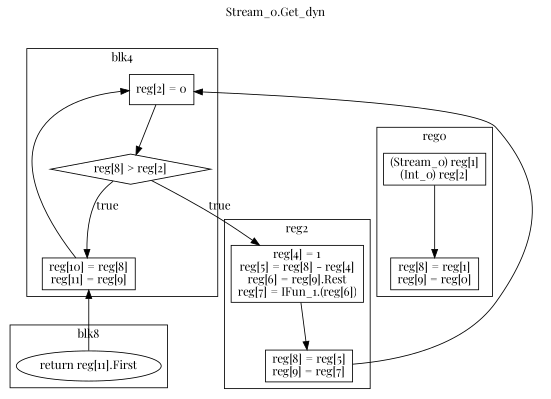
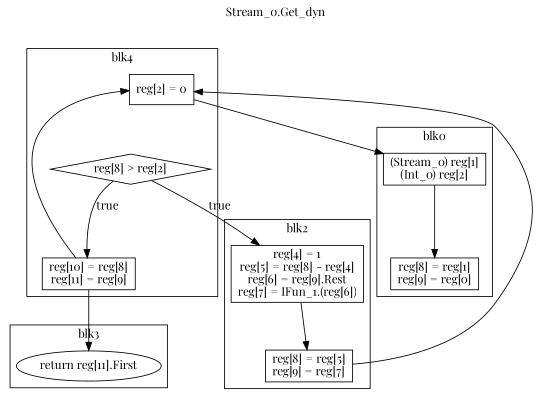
edge "reg[2] = 0" -> "reg[8] > reg[2]": now "reg[2] = 0" -> "(Stream_0) reg[1] (Int_0) reg[2]"
cluster "reg0": label "reg0" -> "blk0"
cluster "reg2": label "reg2" -> "blk2"
edge "return reg[11].First" -> "reg[10] = reg[8] reg[11] = reg[9]": reversed
cluster "blk8": label "blk8" -> "blk3"
